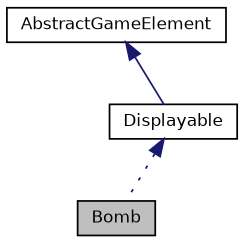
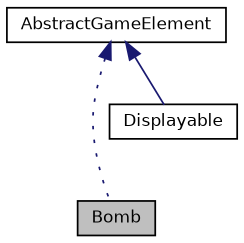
edge "Bomb" -> "Displayable": now "Bomb" -> "AbstractGameElement"
